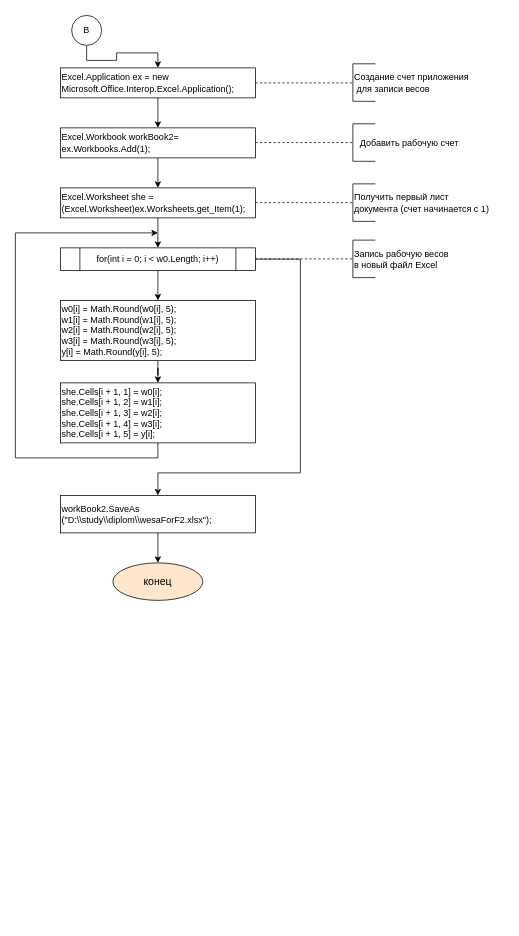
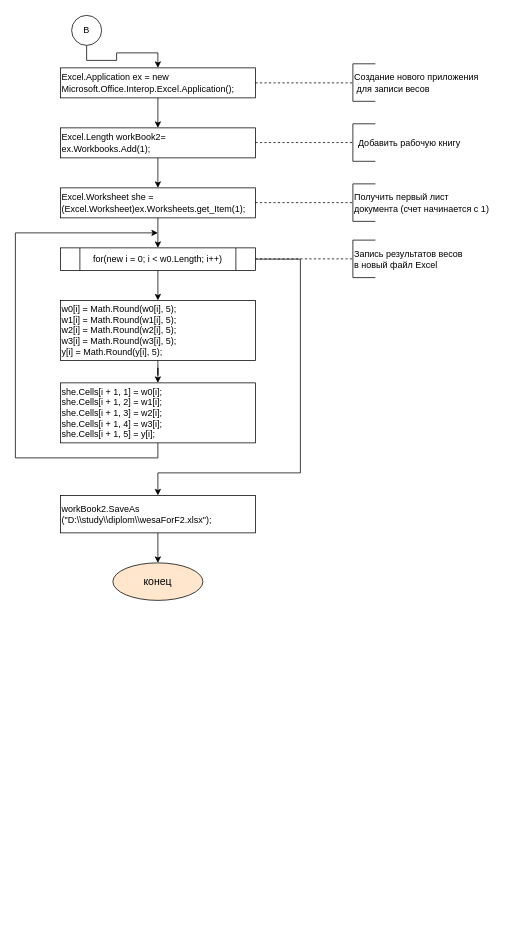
node "Создание счет приложения для записи весов": label "Создание счет приложения для записи весов" -> "Создание нового приложения для записи весов"
node "Excel.Workbook workBook2= ex.Workbooks.Add(1);": label "Excel.Workbook workBook2= ex.Workbooks.Add(1);" -> "Excel.Length workBook2= ex.Workbooks.Add(1);"
node "Добавить рабочую счет": label "Добавить рабочую счет" -> "Добавить рабочую книгу"
node "for(int i = 0; i < w0.Length; i++)": label "for(int i = 0; i < w0.Length; i++)" -> "for(new i = 0; i < w0.Length; i++)"
node "Запись рабочую весов в новый файл Excel": label "Запись рабочую весов в новый файл Excel" -> "Запись результатов весов в новый файл Excel"
